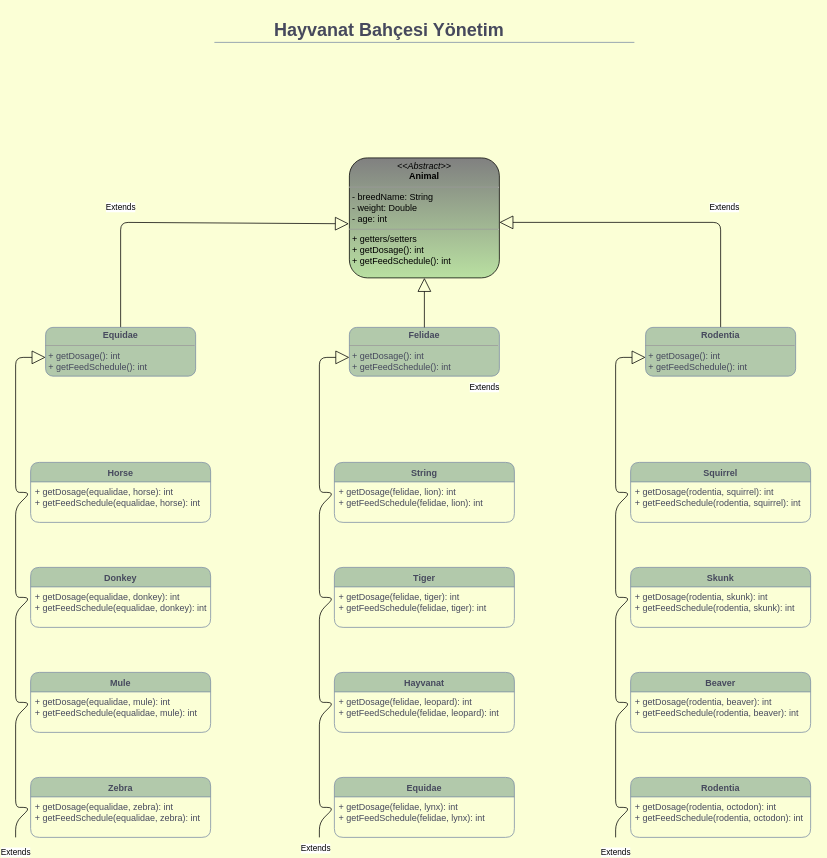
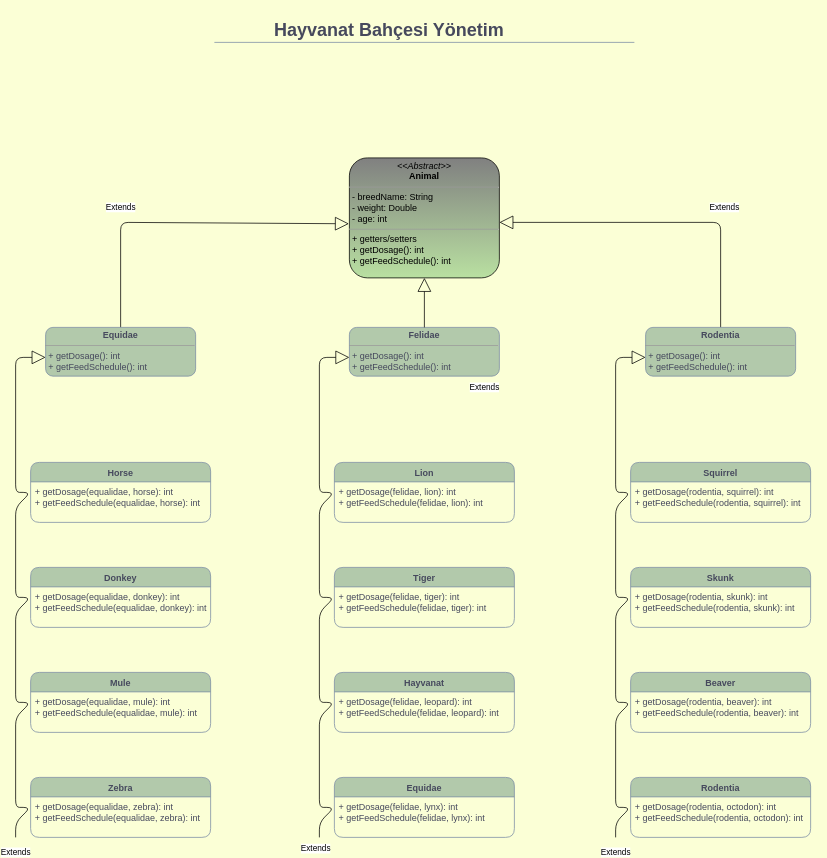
node "String": label "String" -> "Lion"
